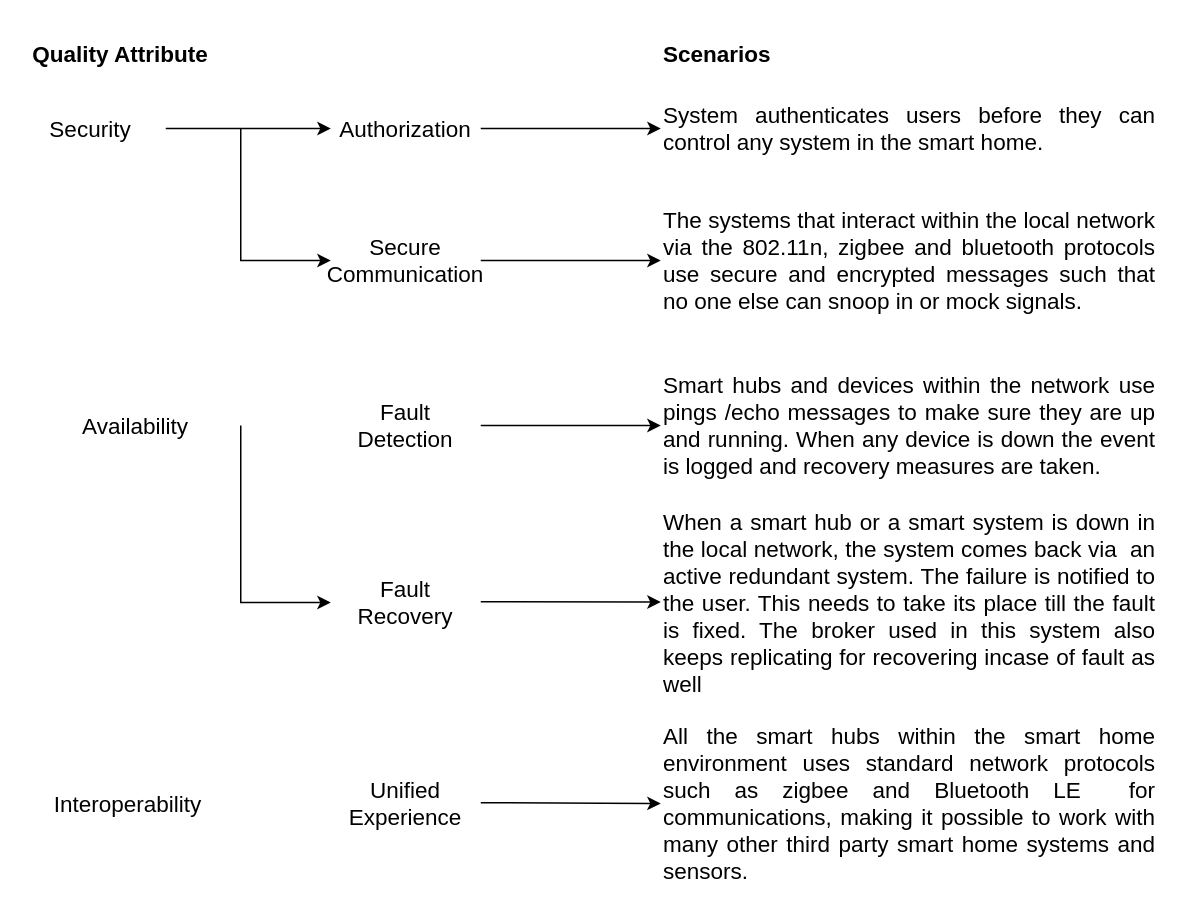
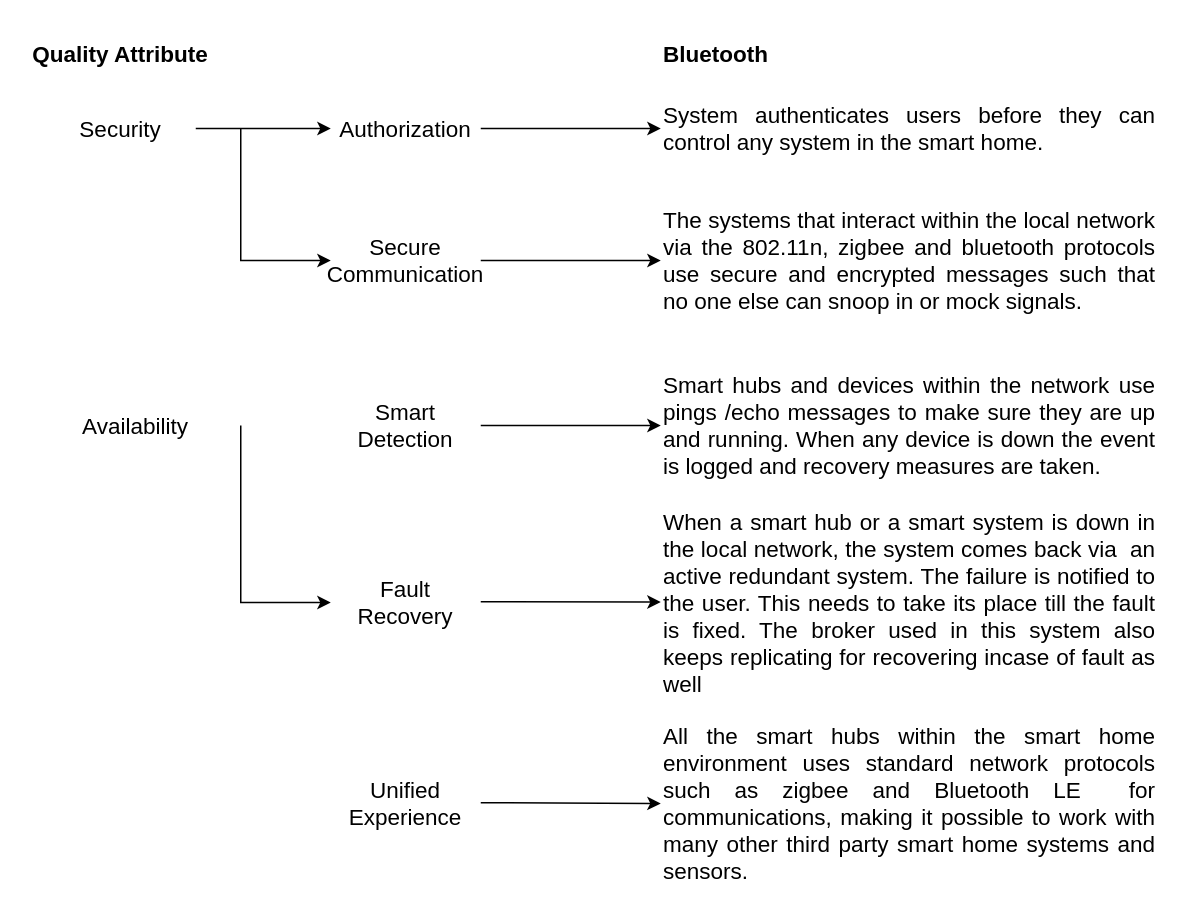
node "Scenarios": label "Scenarios" -> "Bluetooth"
node "Security": moved (91, 128) -> (121, 128)
node "Fault Detection": label "Fault Detection" -> "Smart Detection"
node "Interoperability": removed
